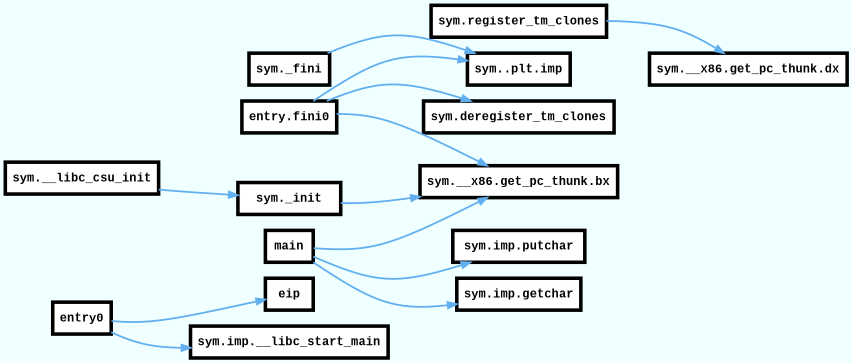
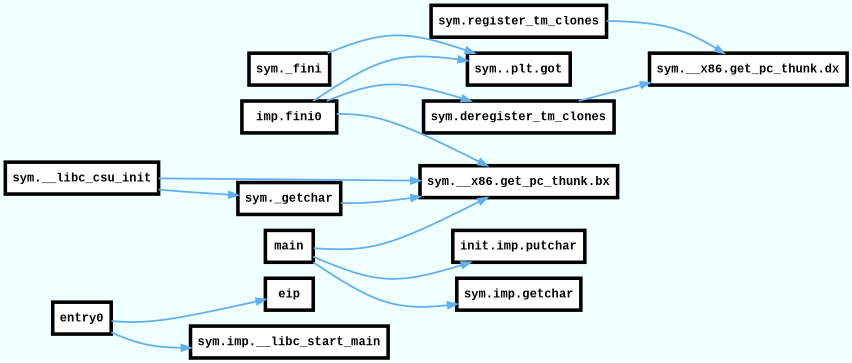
node "sym..plt.imp": label "sym..plt.imp" -> "sym..plt.got"
edge "sym.deregister_tm_clones" -> "sym.__x86.get_pc_thunk.dx": added
node "entry.fini0": label "entry.fini0" -> "imp.fini0"
edge "sym.__libc_csu_init" -> "sym.__x86.get_pc_thunk.bx": added
node "sym._init": label "sym._init" -> "sym._getchar"
node "sym.imp.putchar": label "sym.imp.putchar" -> "init.imp.putchar"
